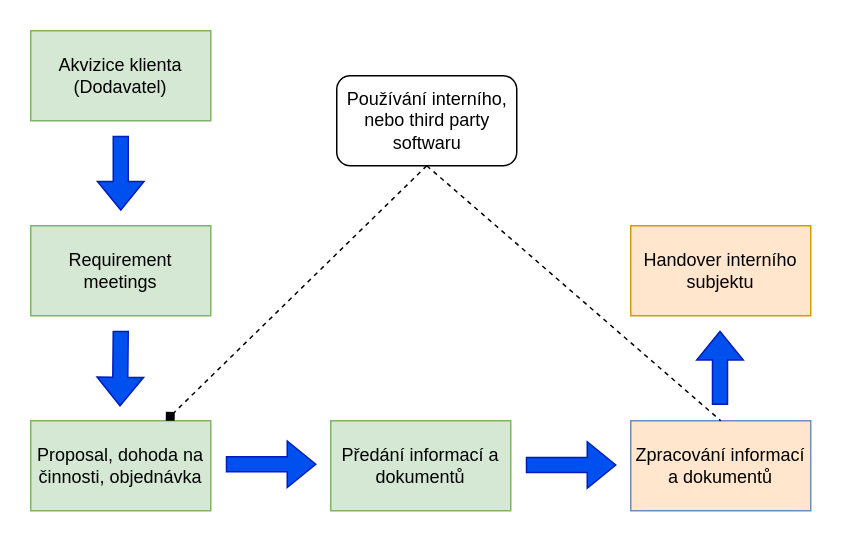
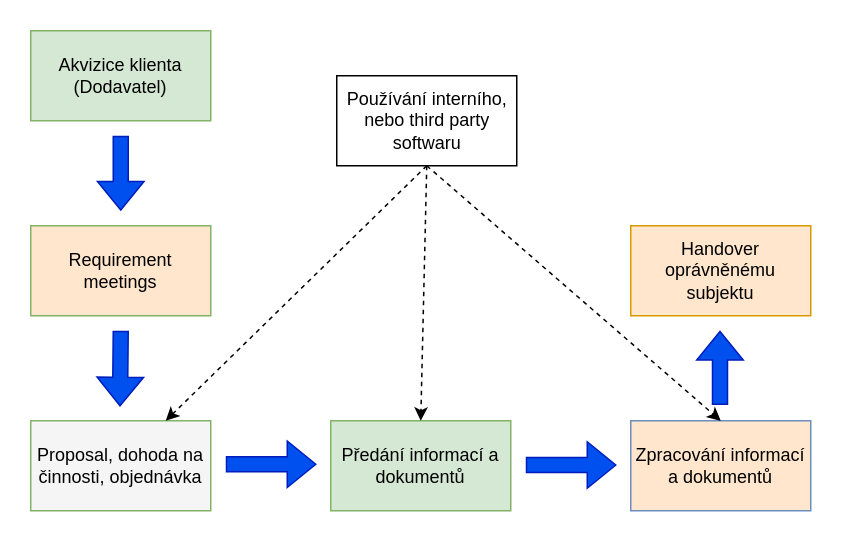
node "Používání interního, nebo third party softwaru": shape rounded rectangle -> rectangle
node "Requirement meetings": fillcolor #d5e8d4 -> #ffe6cc
node "Handover interního subjektu": label "Handover interního subjektu" -> "Handover oprávněnému subjektu"
edge "Používání interního, nebo third party softwaru" -> "Předání informací a dokumentů": added
edge "Používání interního, nebo third party softwaru" -> "Proposal, dohoda na činnosti, objednávka": arrowhead diamond -> classic
edge "Používání interního, nebo third party softwaru" -- "Zpracování informací a dokumentů": arrowhead none -> classic
node "Proposal, dohoda na činnosti, objednávka": fillcolor #d5e8d4 -> #f5f5f5
